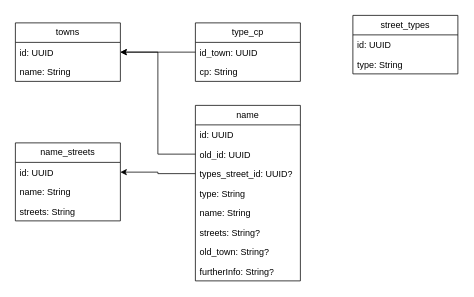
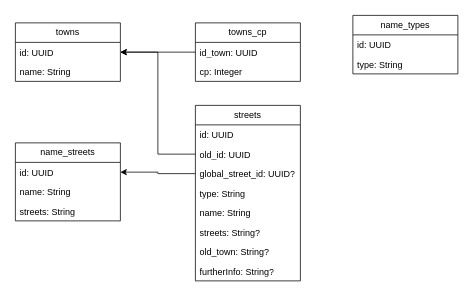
node "street_types": label "street_types" -> "name_types"
node "type_cp": label "type_cp" -> "towns_cp"
node "cp: String": label "cp: String" -> "cp: Integer"
node "name": label "name" -> "streets"
node "types_street_id: UUID?": label "types_street_id: UUID?" -> "global_street_id: UUID?"
